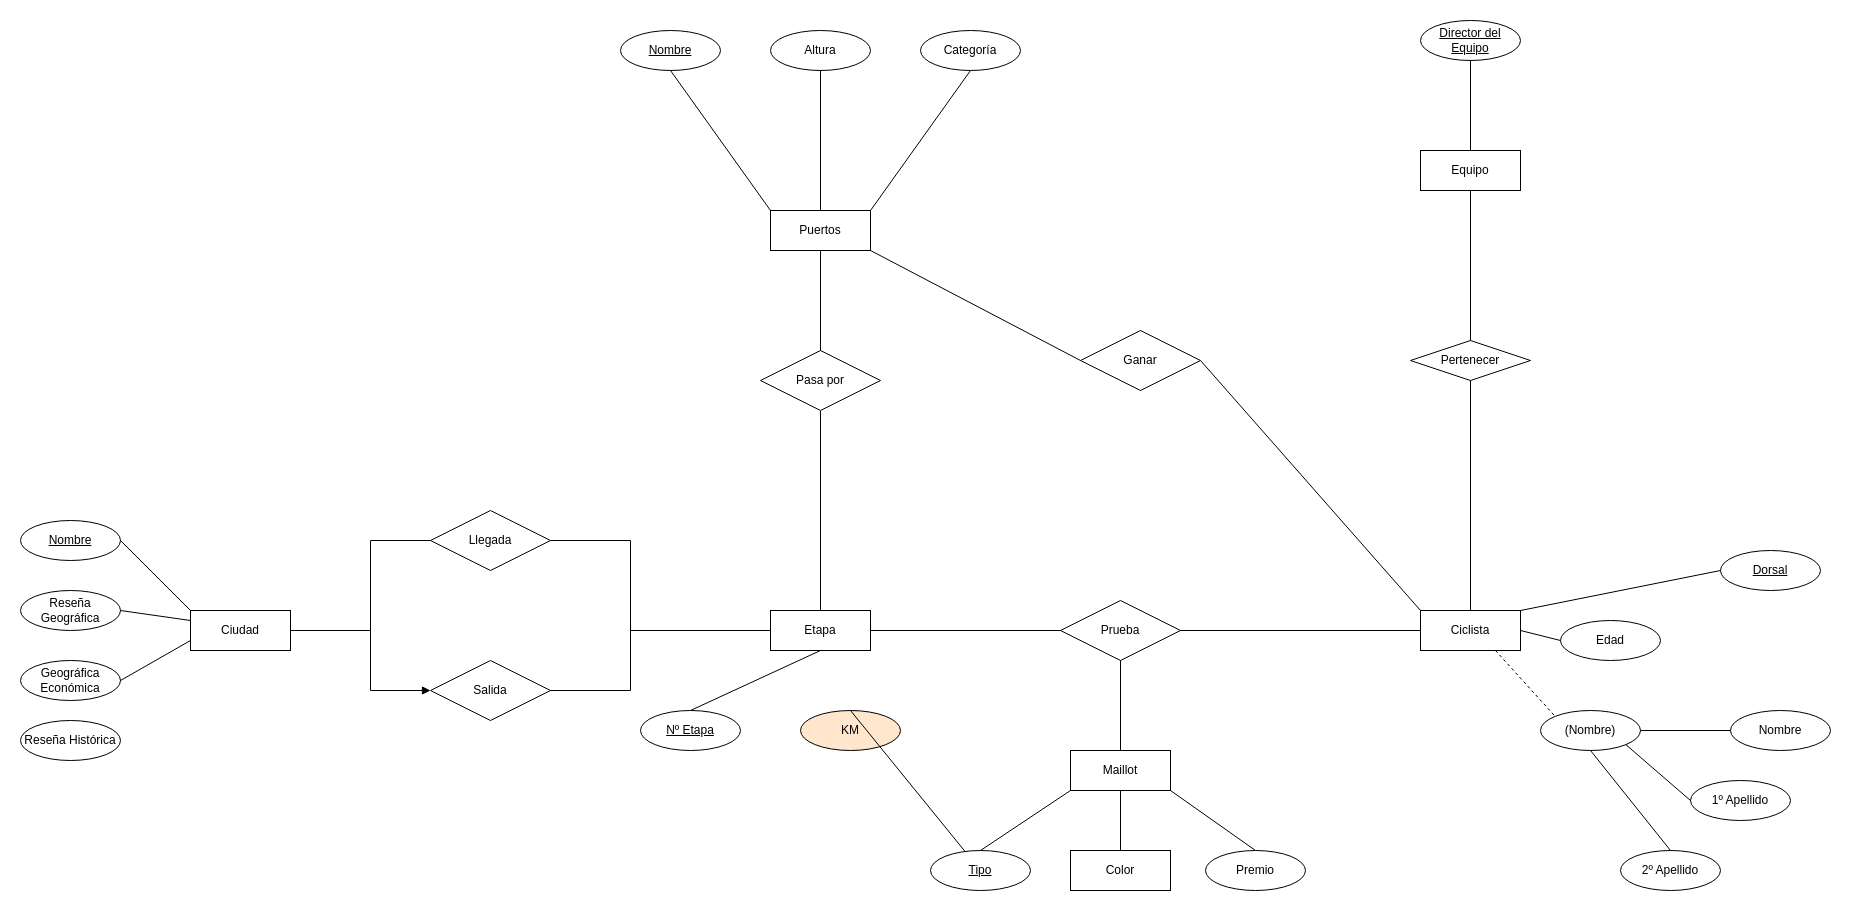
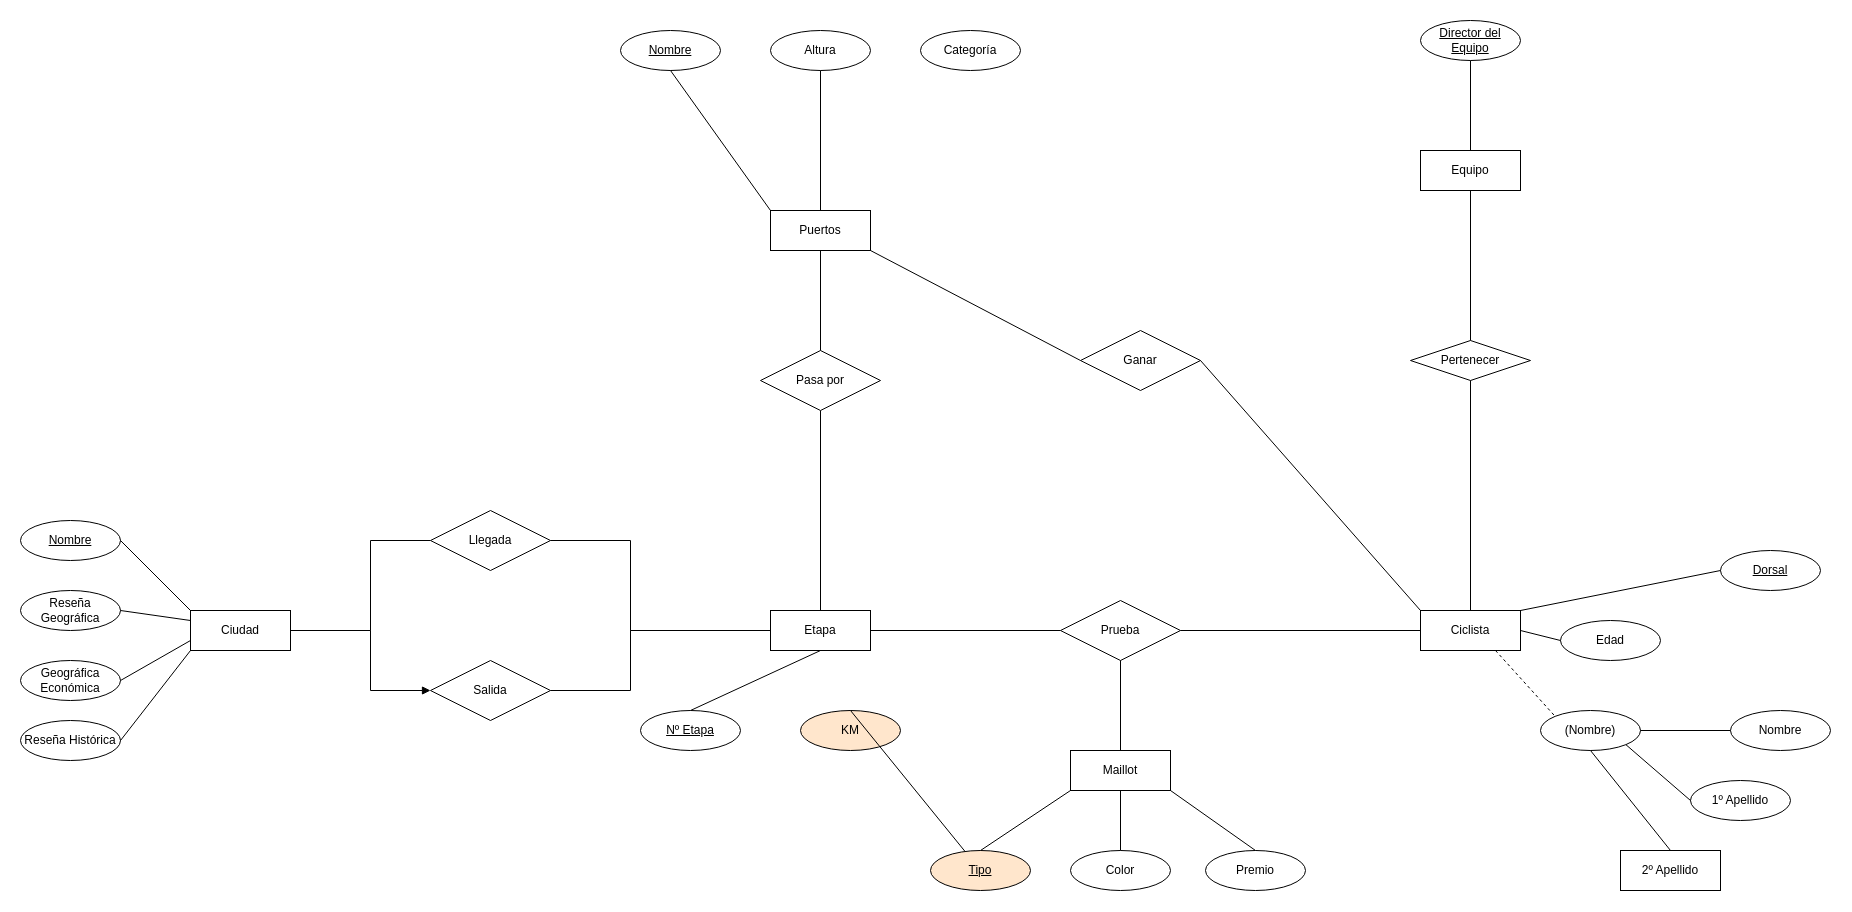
edge "Categoría" -- "Puertos": removed
edge "Ciudad" -- "Reseña Histórica": added
node "Tipo": fillcolor #ffffff -> #ffe6cc
node "Color": shape rectangle -> ellipse
node "2º Apellido": shape ellipse -> rectangle
